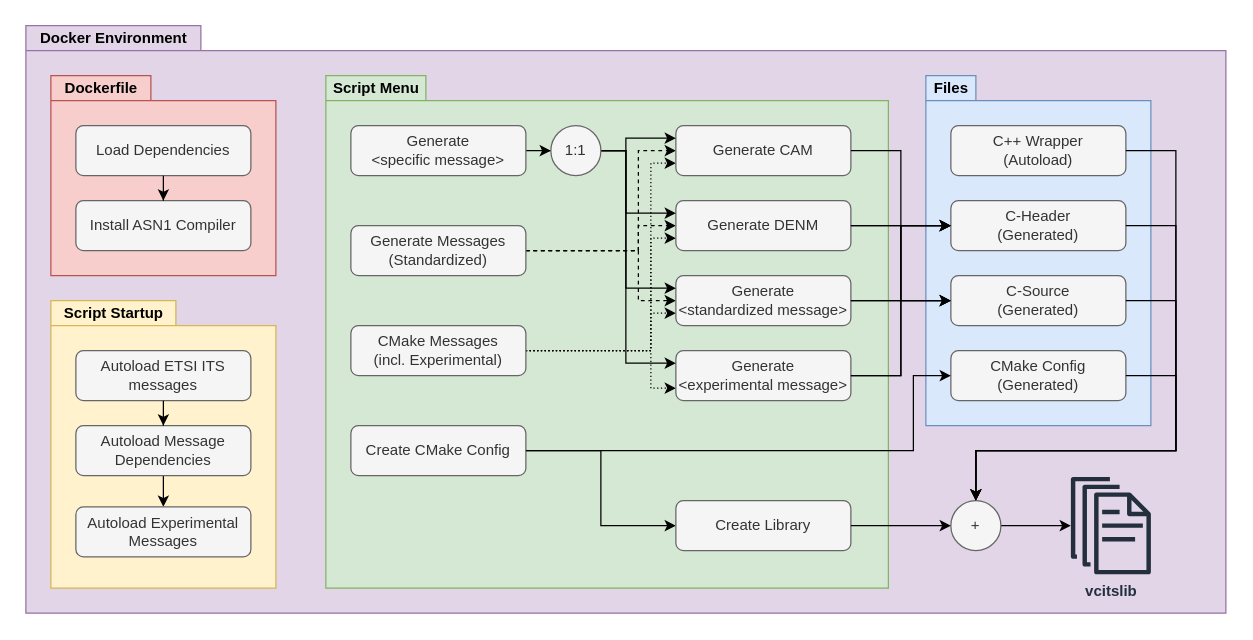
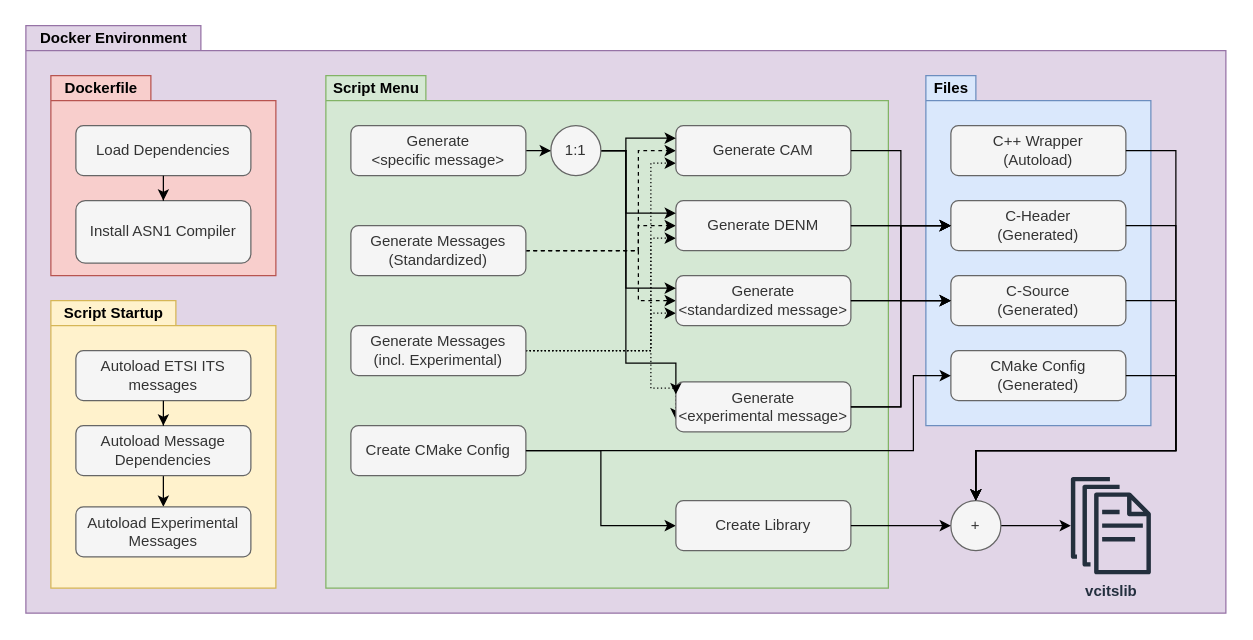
node "Install ASN1 Compiler": size 175x50 -> 175x63
node "CMake Messages (incl. Experimental)": label "CMake Messages (incl. Experimental)" -> "Generate Messages (incl. Experimental)"
node "Generate <experimental message>": moved (763, 376) -> (763, 407)
